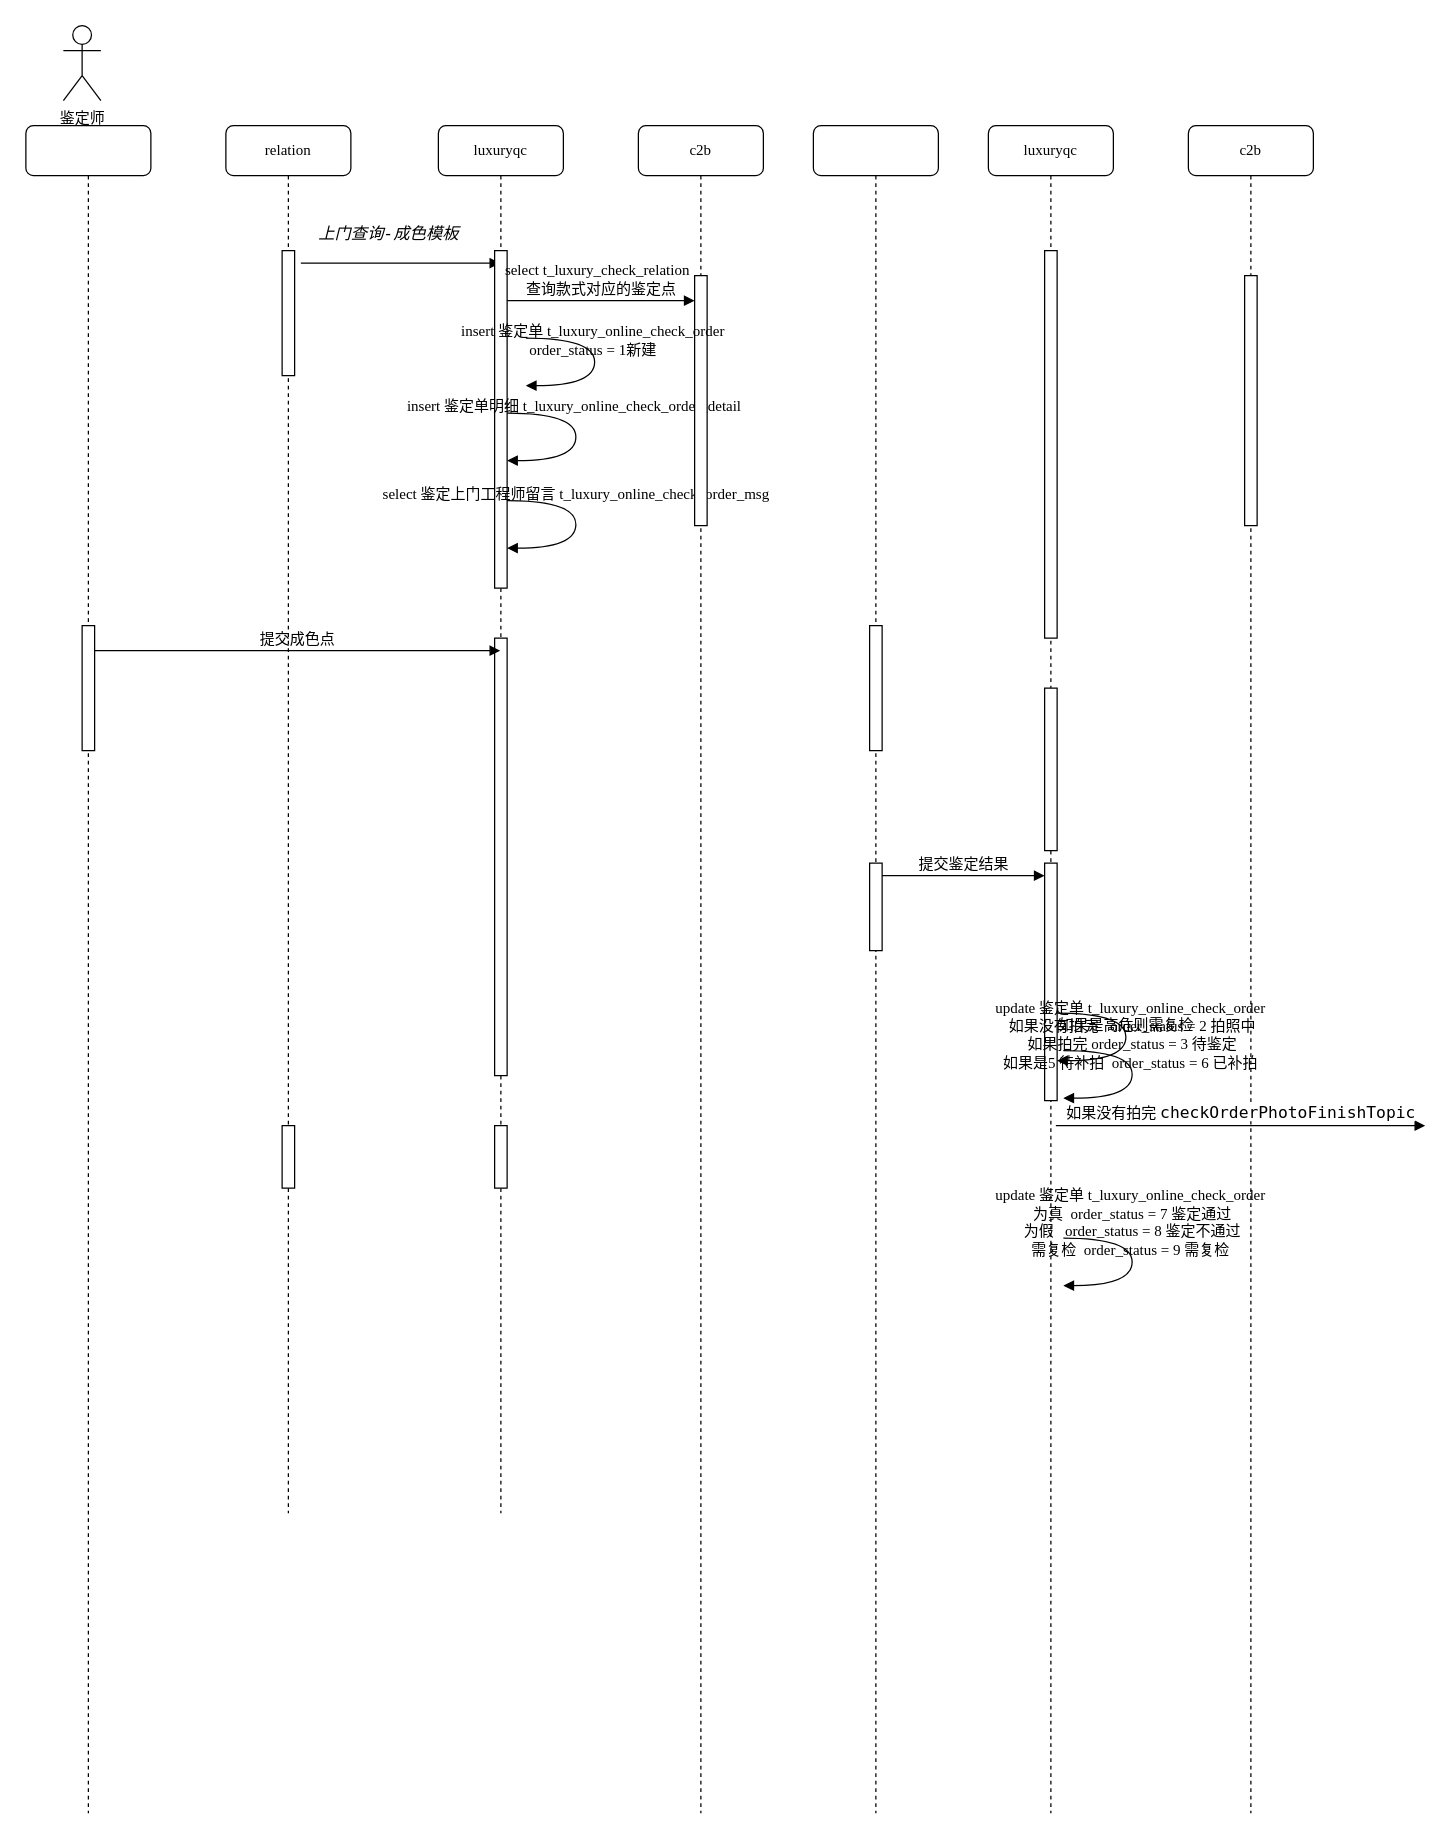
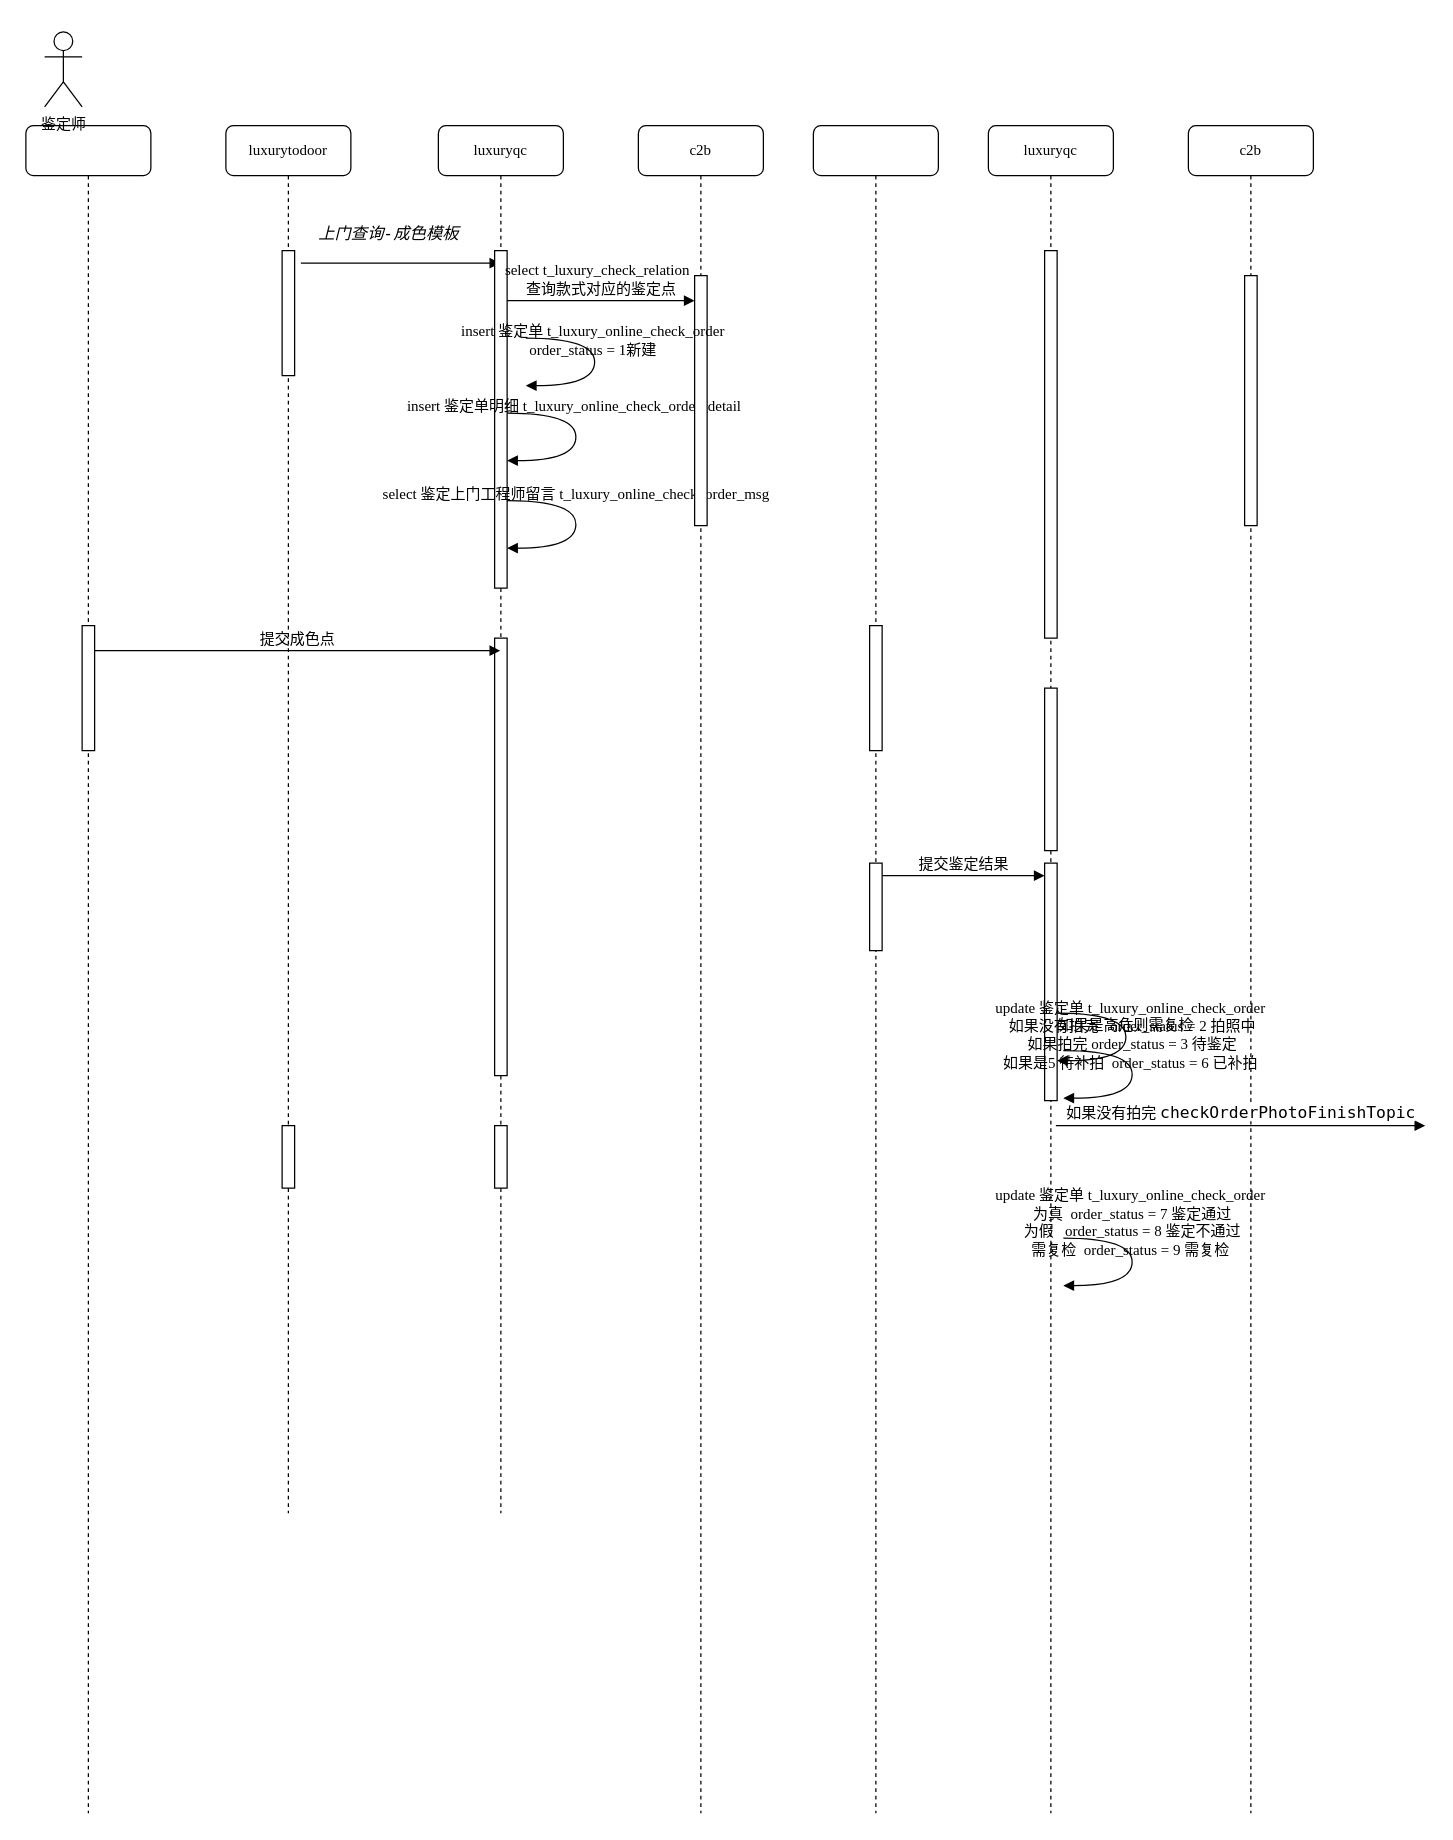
node "鉴定师": moved (82, 63) -> (63, 69)
node "relation": label "relation" -> "luxurytodoor"
